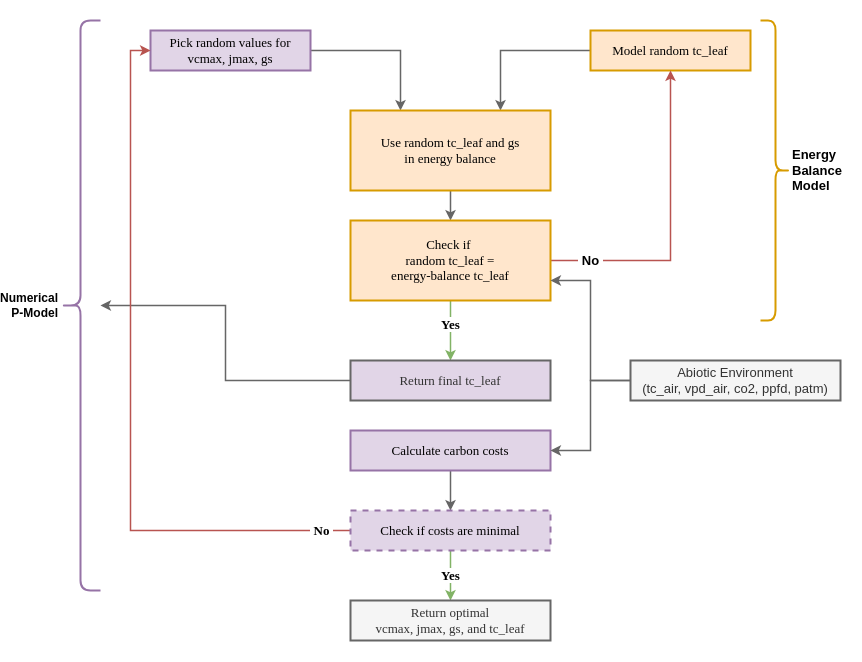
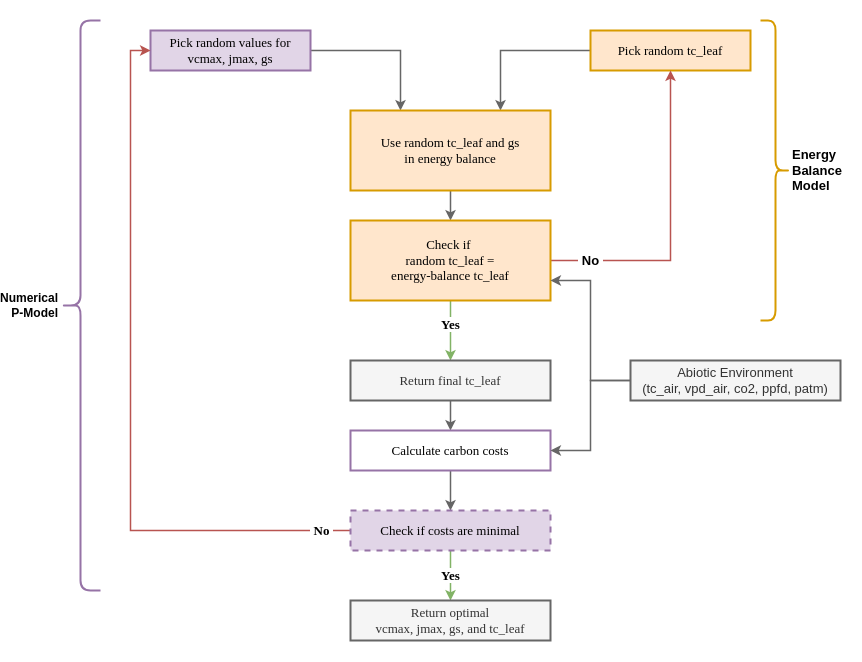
node "Model random tc_leaf": label "Model random tc_leaf" -> "Pick random tc_leaf"
edge "Return final tc_leaf" -> "Numerical P-Model": now "Return final tc_leaf" -> "Calculate carbon costs"
node "Return final tc_leaf": fillcolor #e1d5e7 -> #f5f5f5
node "Calculate carbon costs": fillcolor #e1d5e7 -> #ffffff
